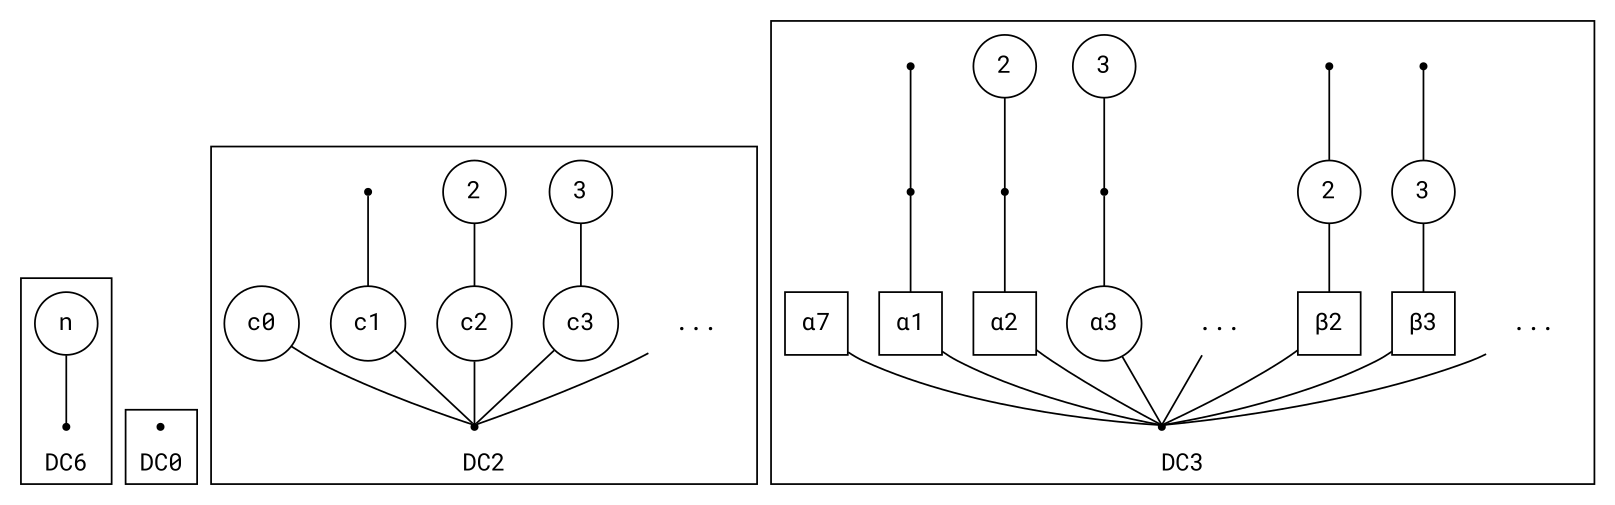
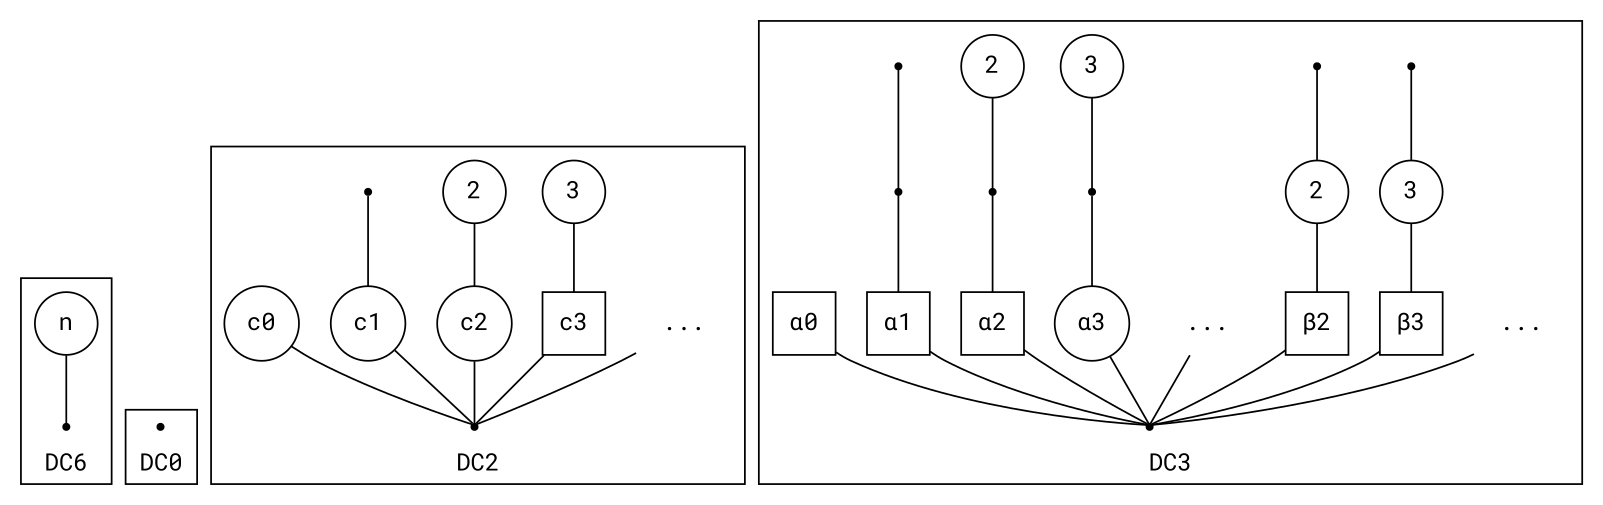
node "c3": shape circle -> square
node "α7": label "α7" -> "α0"
